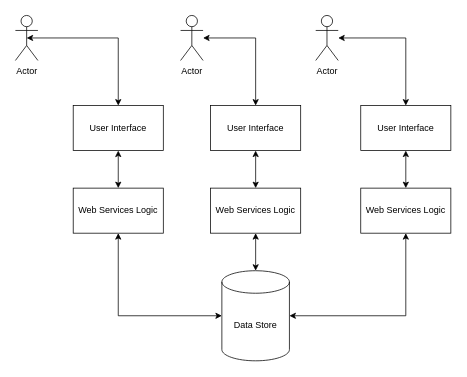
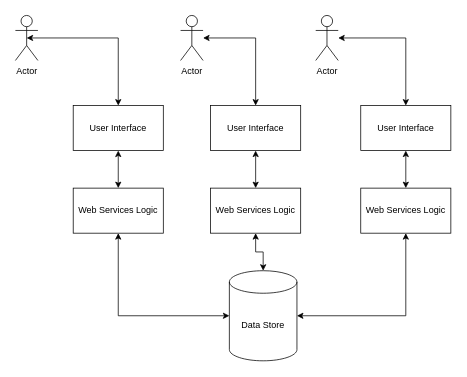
node "Data Store": moved (255, 315) -> (263, 315)
